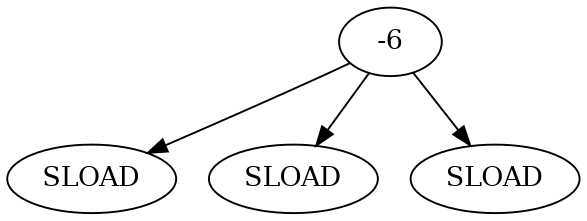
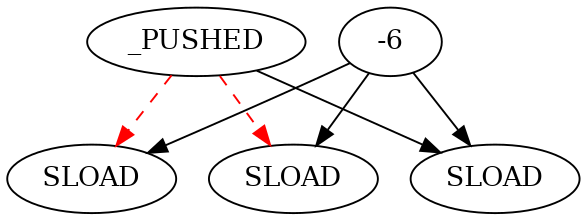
node "_PUSHED": added
